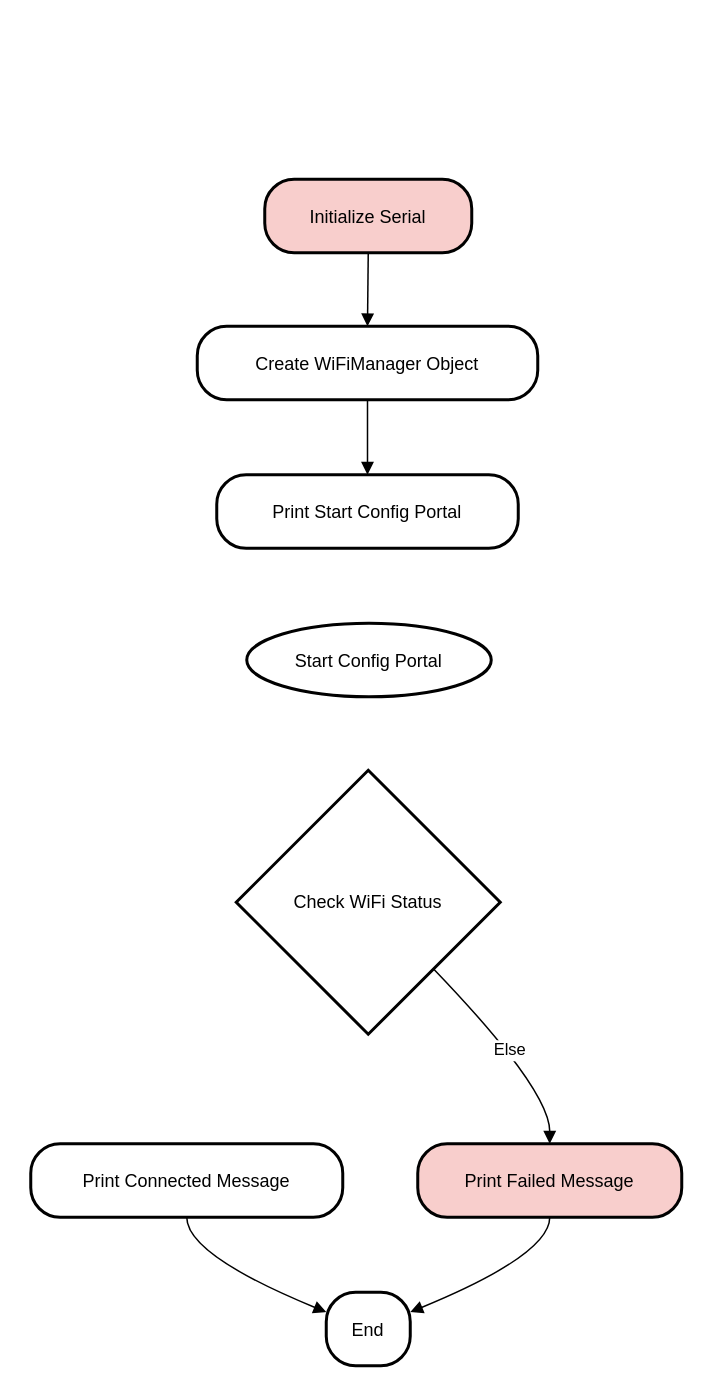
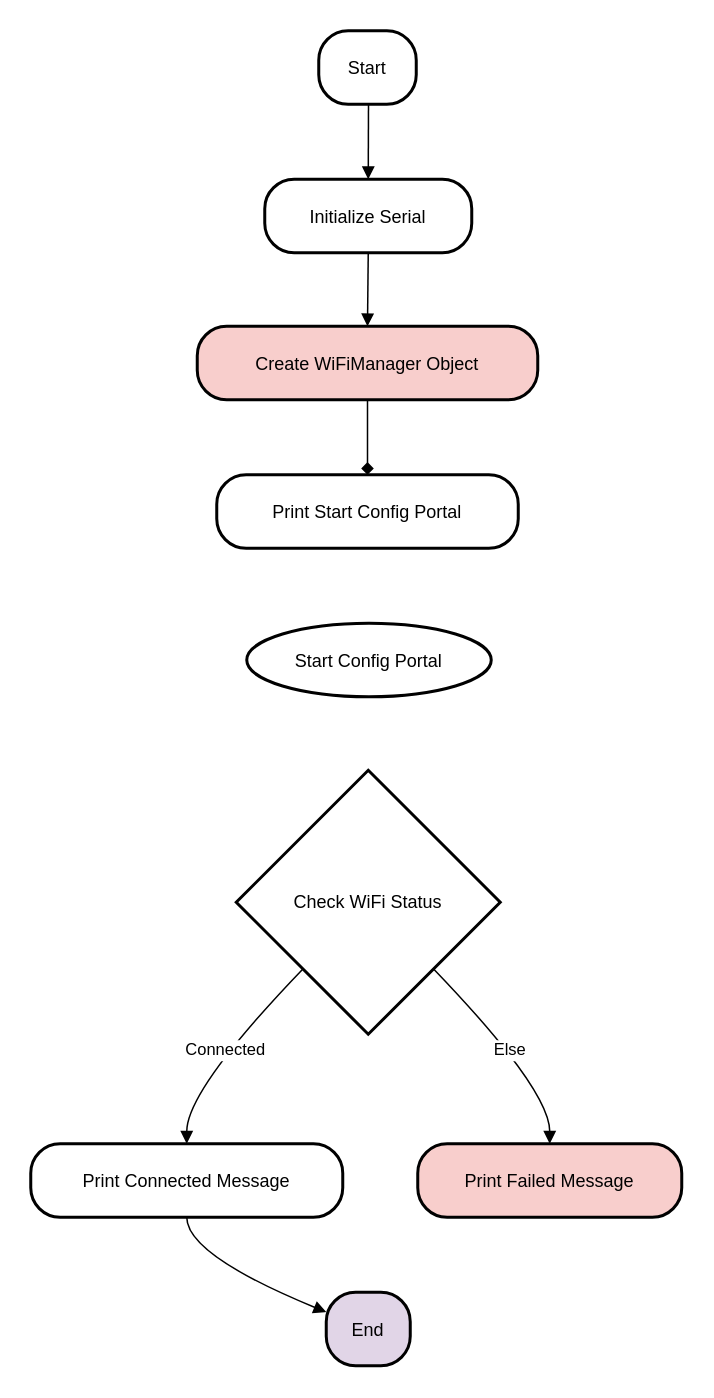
node "Start": added
edge "Start" -> "Initialize Serial": added
node "Initialize Serial": fillcolor #f8cecc -> #ffffff
node "Create WiFiManager Object": fillcolor #ffffff -> #f8cecc
edge "Create WiFiManager Object" -> "Print Start Config Portal": arrowhead block -> diamond
edge "Check WiFi Status" -> "Print Connected Message": added, label "Connected"
edge "Print Failed Message" -> "End": removed
node "End": fillcolor #ffffff -> #e1d5e7
